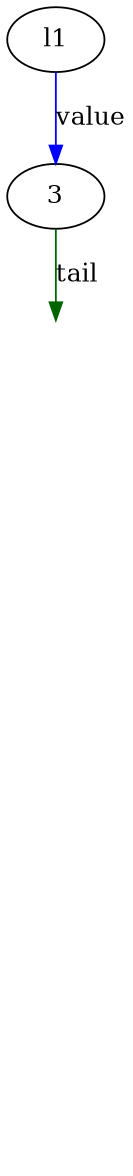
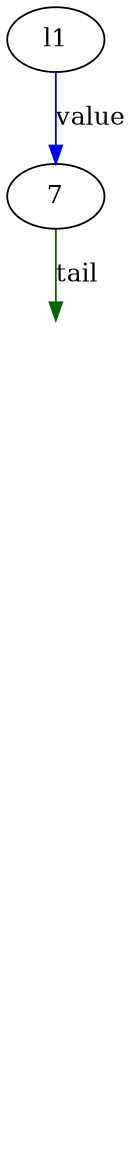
node "3": label "3" -> "7"
